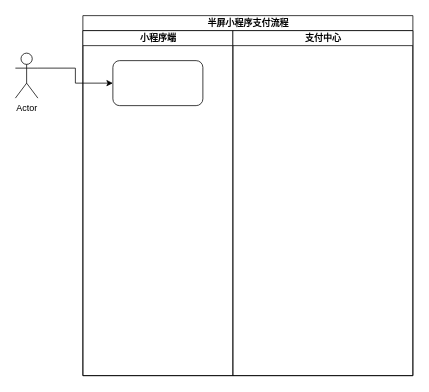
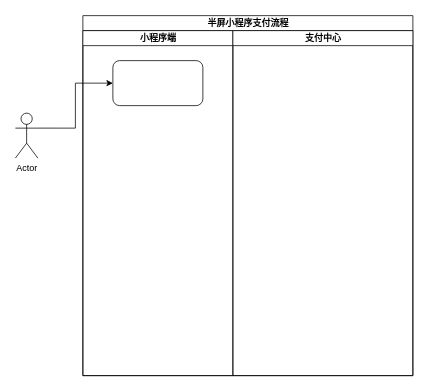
node "Actor": moved (27, 75) -> (27, 135)
